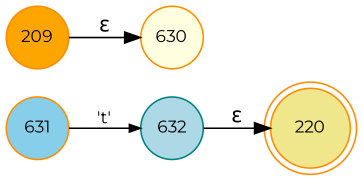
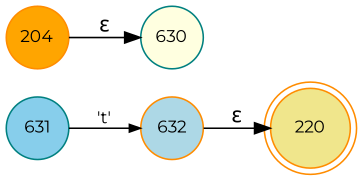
node "209": label "209" -> "204"
node "630": color darkorange -> teal
node "631": color darkorange -> teal
node "632": color teal -> darkorange
